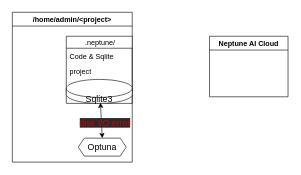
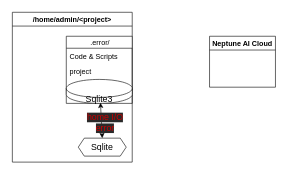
node ".neptune/": label ".neptune/" -> ".error/"
node "Code & Sqlite": label "Code & Sqlite" -> "Code & Scripts"
node "Neptune AI Cloud": size 79x61 -> 66x51
node "disk I/O error": label "disk I/O error" -> "home I/O error"
node "Optuna": label "Optuna" -> "Sqlite"
